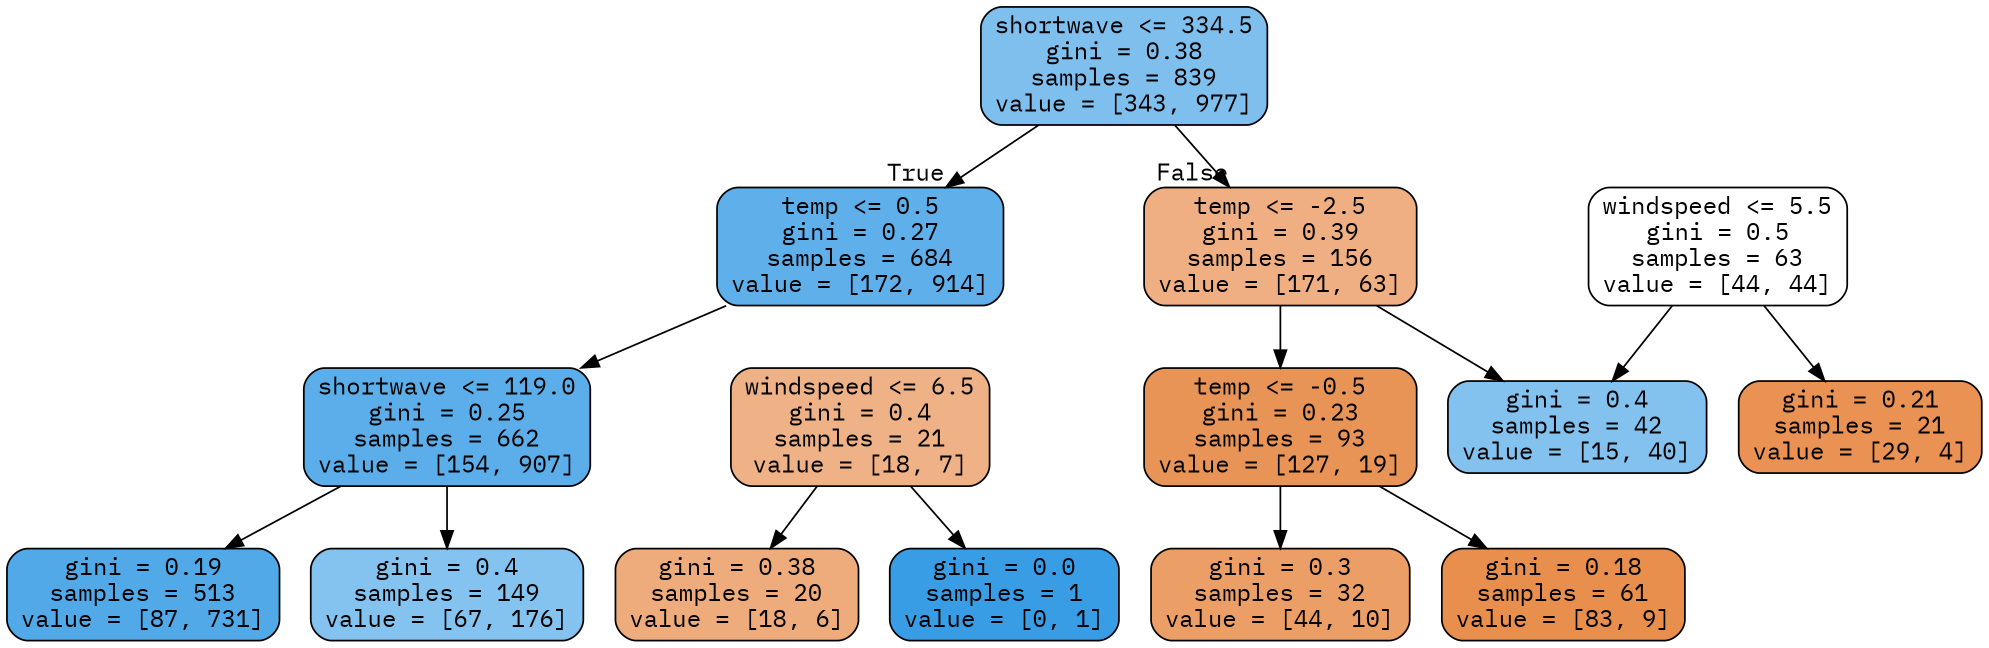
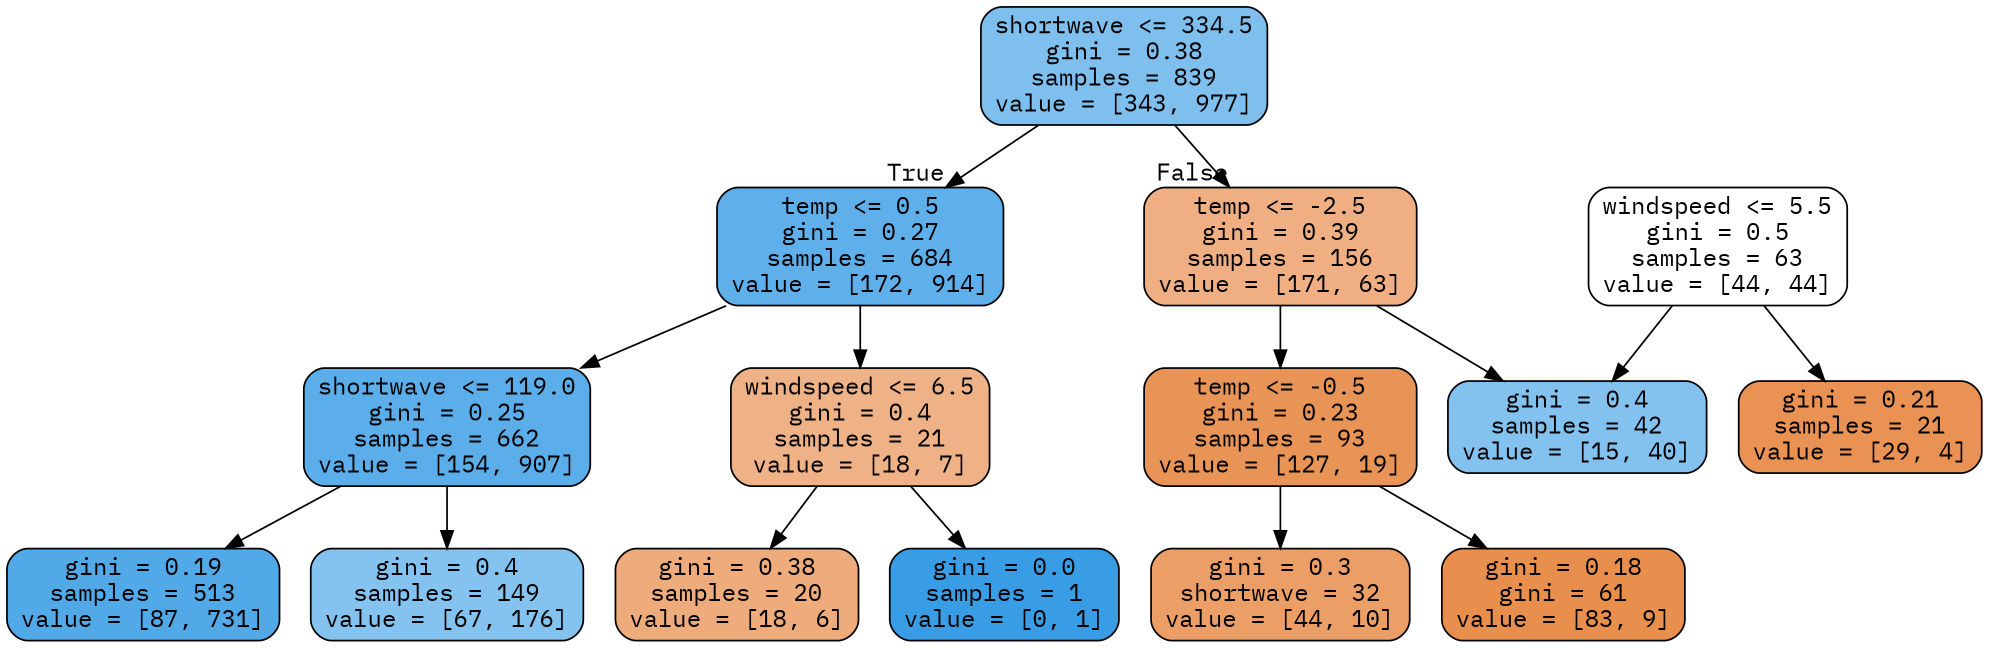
edge "temp <= 0.5 gini = 0.27 samples = 684 value = [172, 914]" -> "windspeed <= 6.5 gini = 0.4 samples = 21 value = [18, 7]": added
node "gini = 0.3 samples = 32 value = [44, 10]": label "gini = 0.3 samples = 32 value = [44, 10]" -> "gini = 0.3 shortwave = 32 value = [44, 10]"
node "gini = 0.18 samples = 61 value = [83, 9]": label "gini = 0.18 samples = 61 value = [83, 9]" -> "gini = 0.18 gini = 61 value = [83, 9]"
